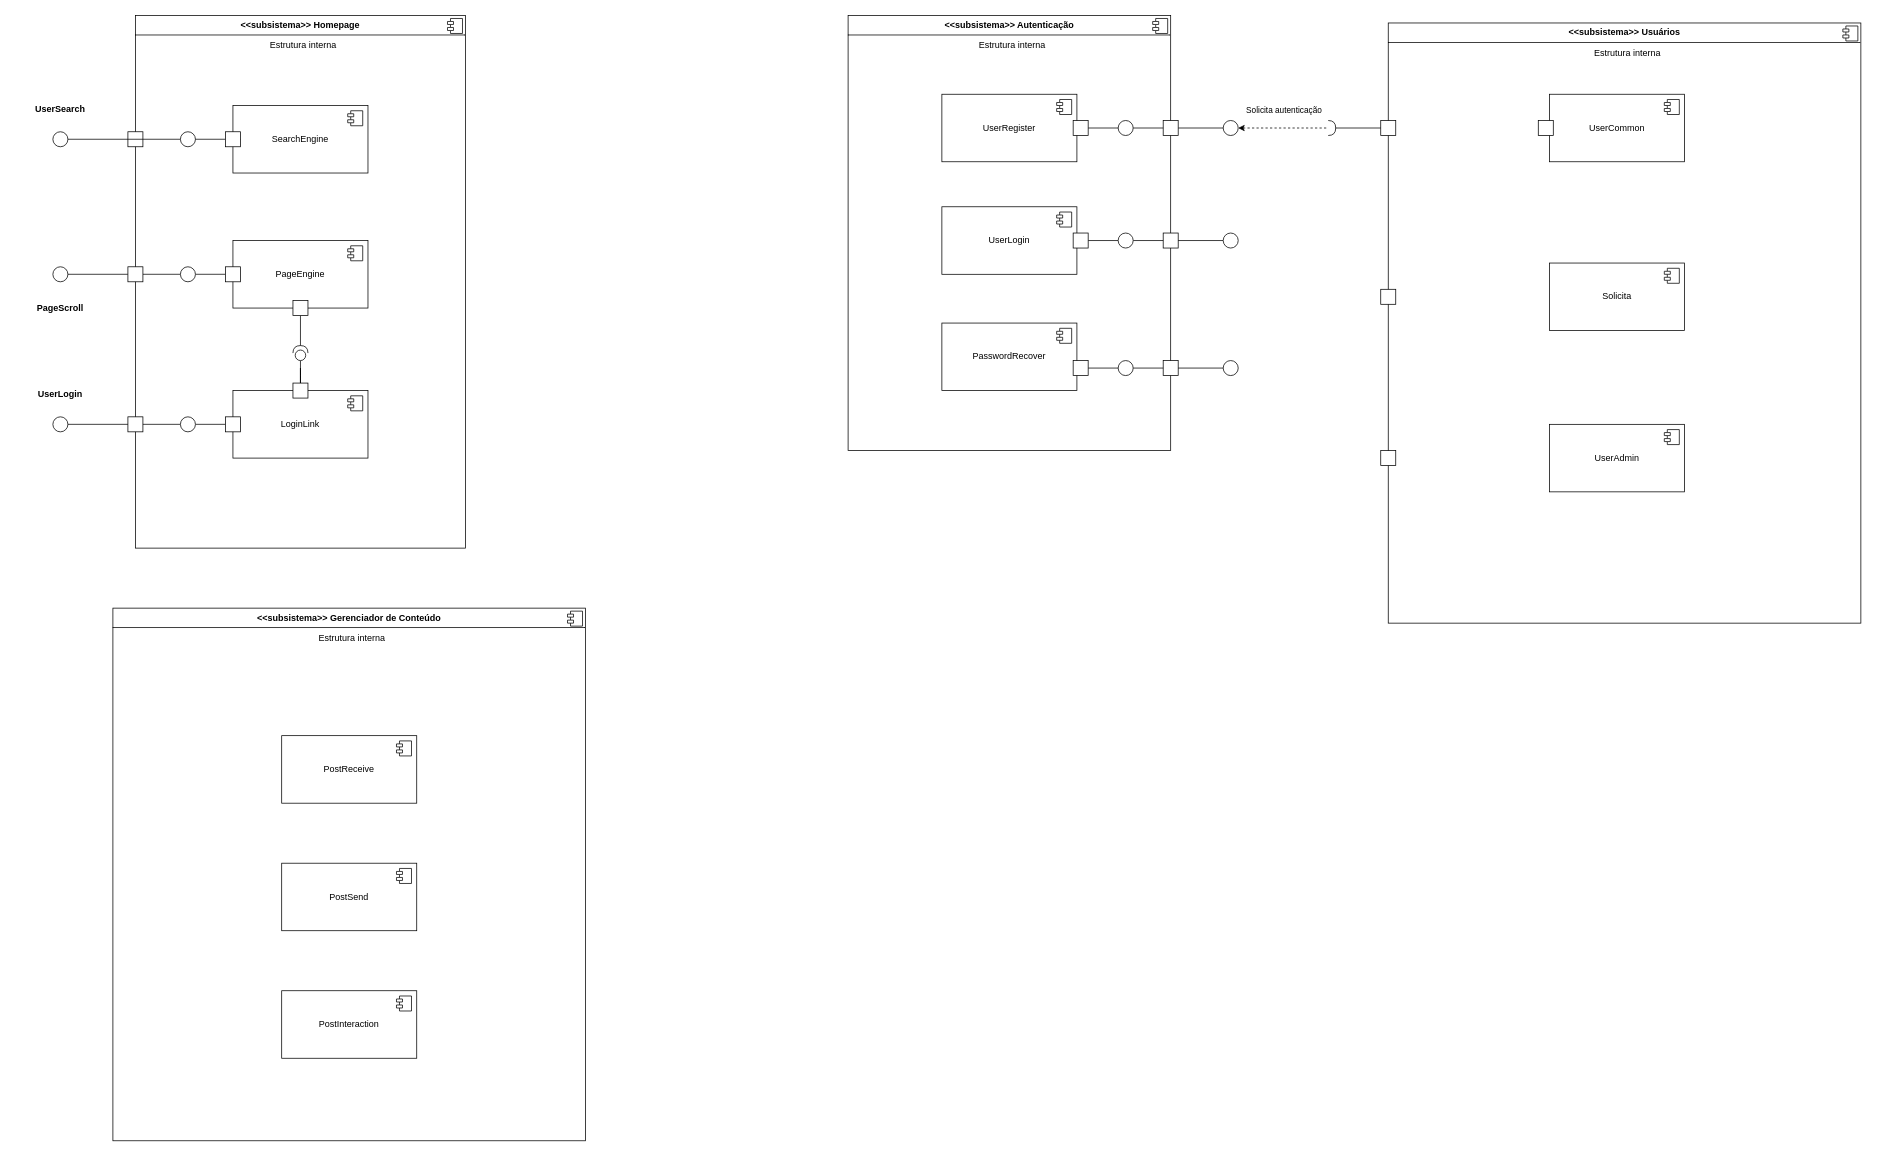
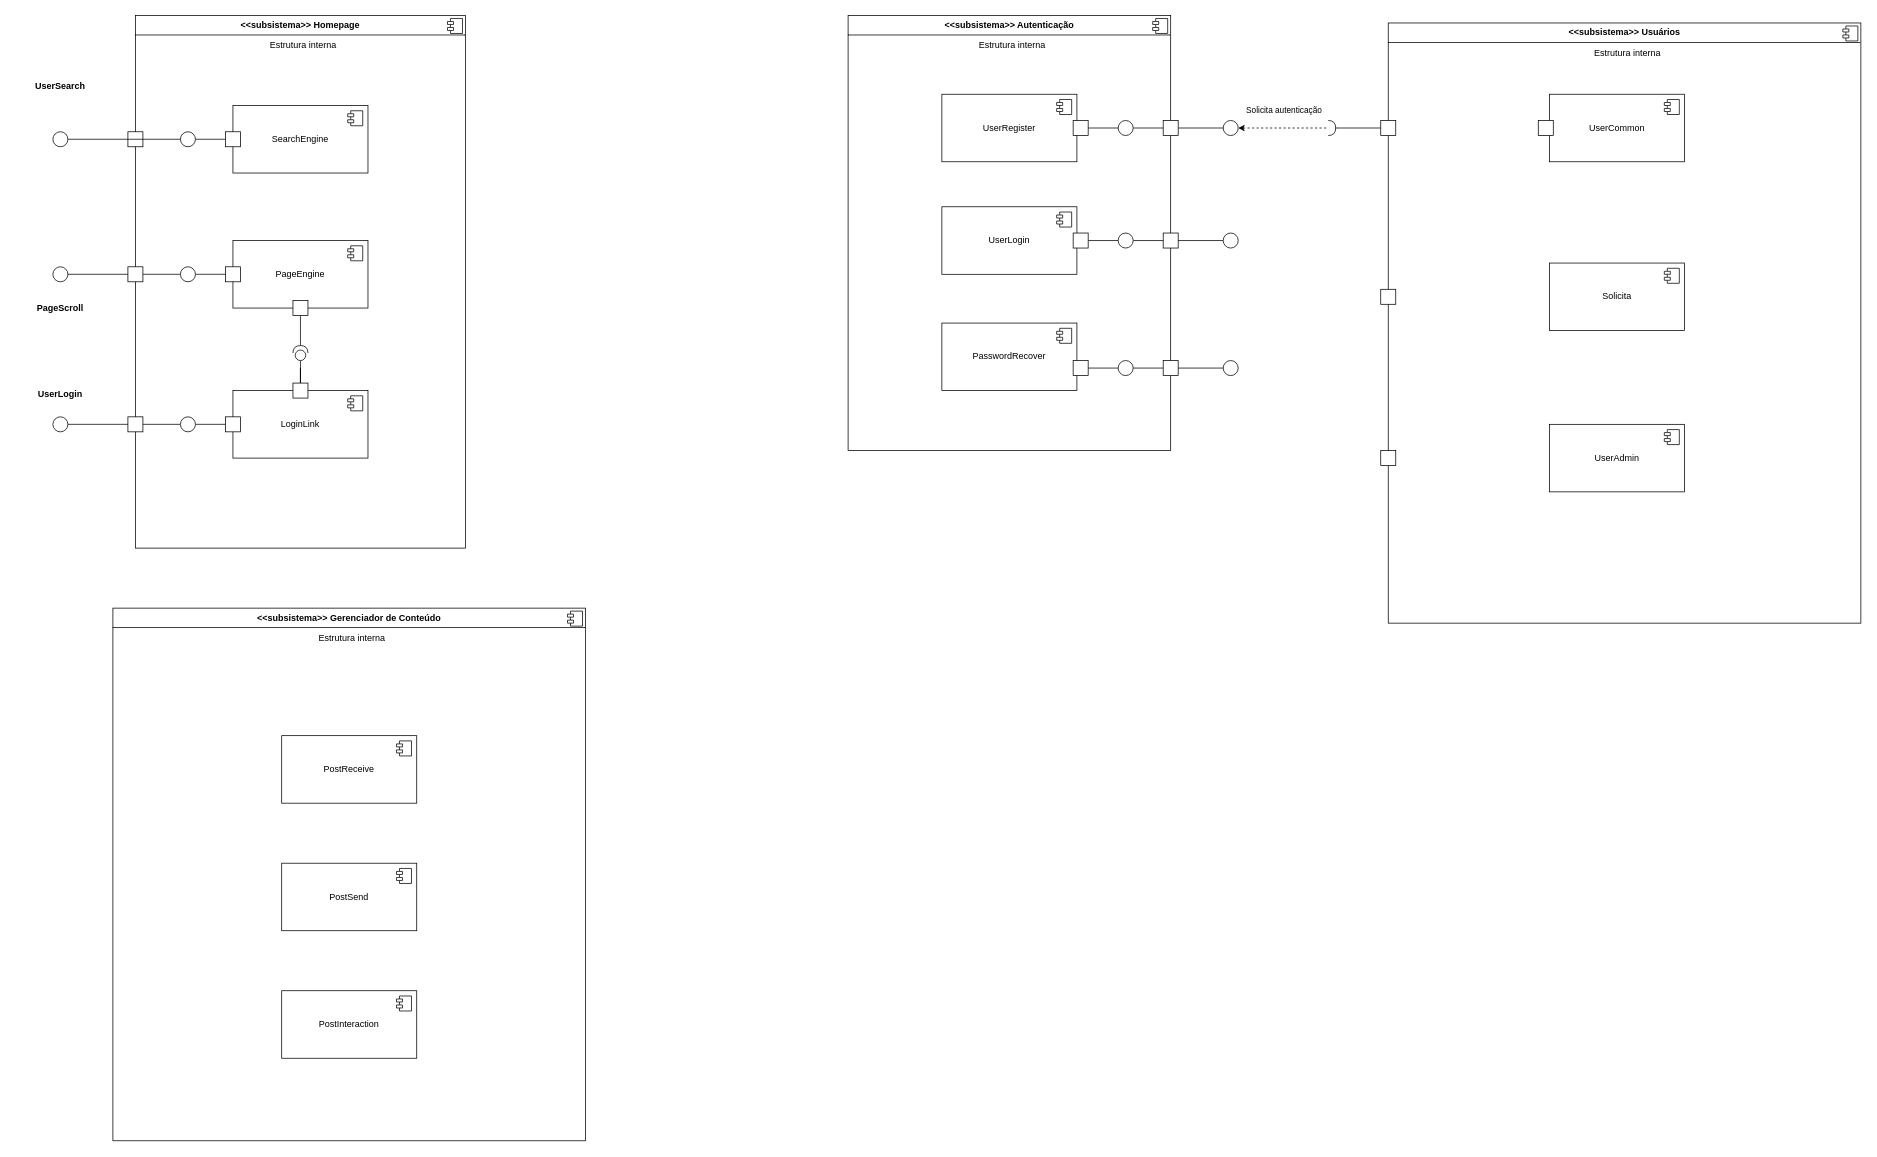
node "UserSearch": moved (60, 109) -> (60, 87)
